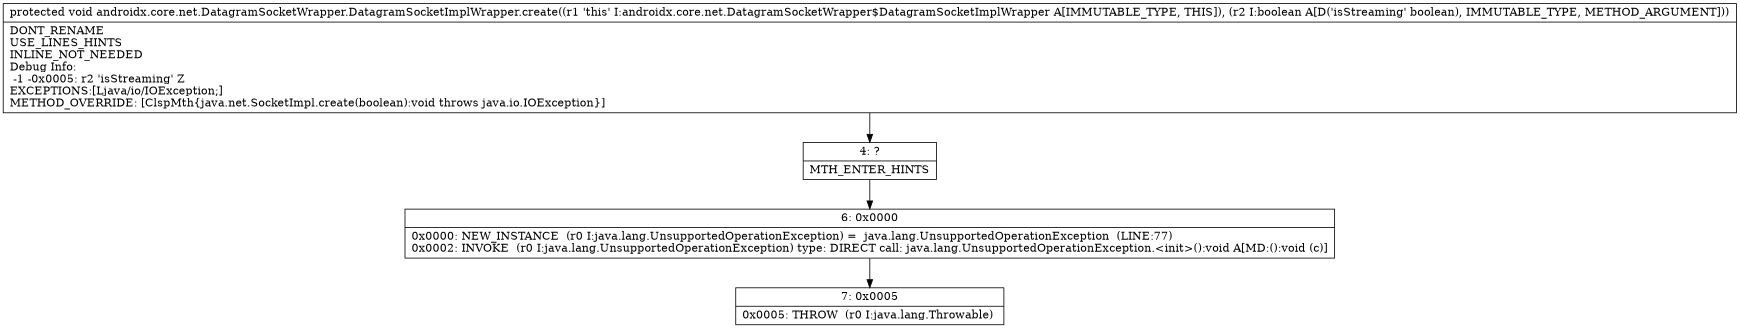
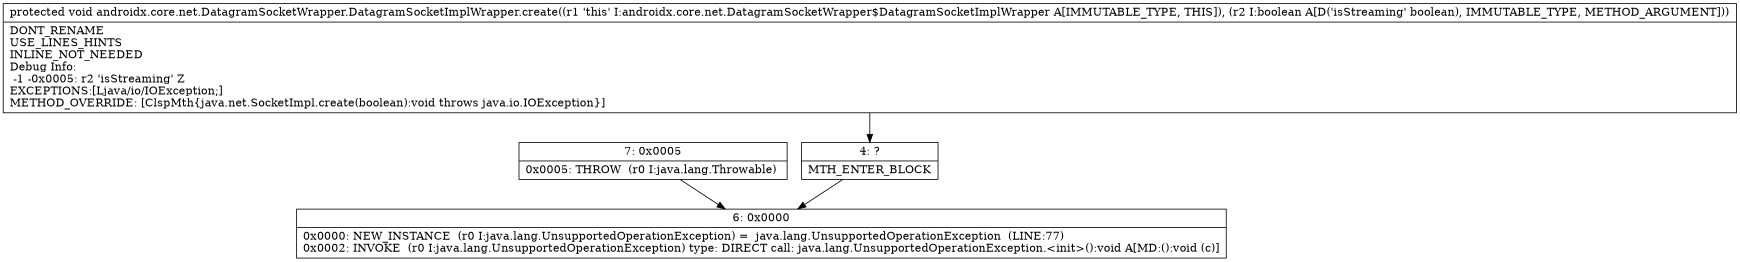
node "4: ?": text "MTH_ENTER_HINTS" -> "MTH_ENTER_BLOCK"
edge "6: 0x0000" -> "7: 0x0005": reversed
